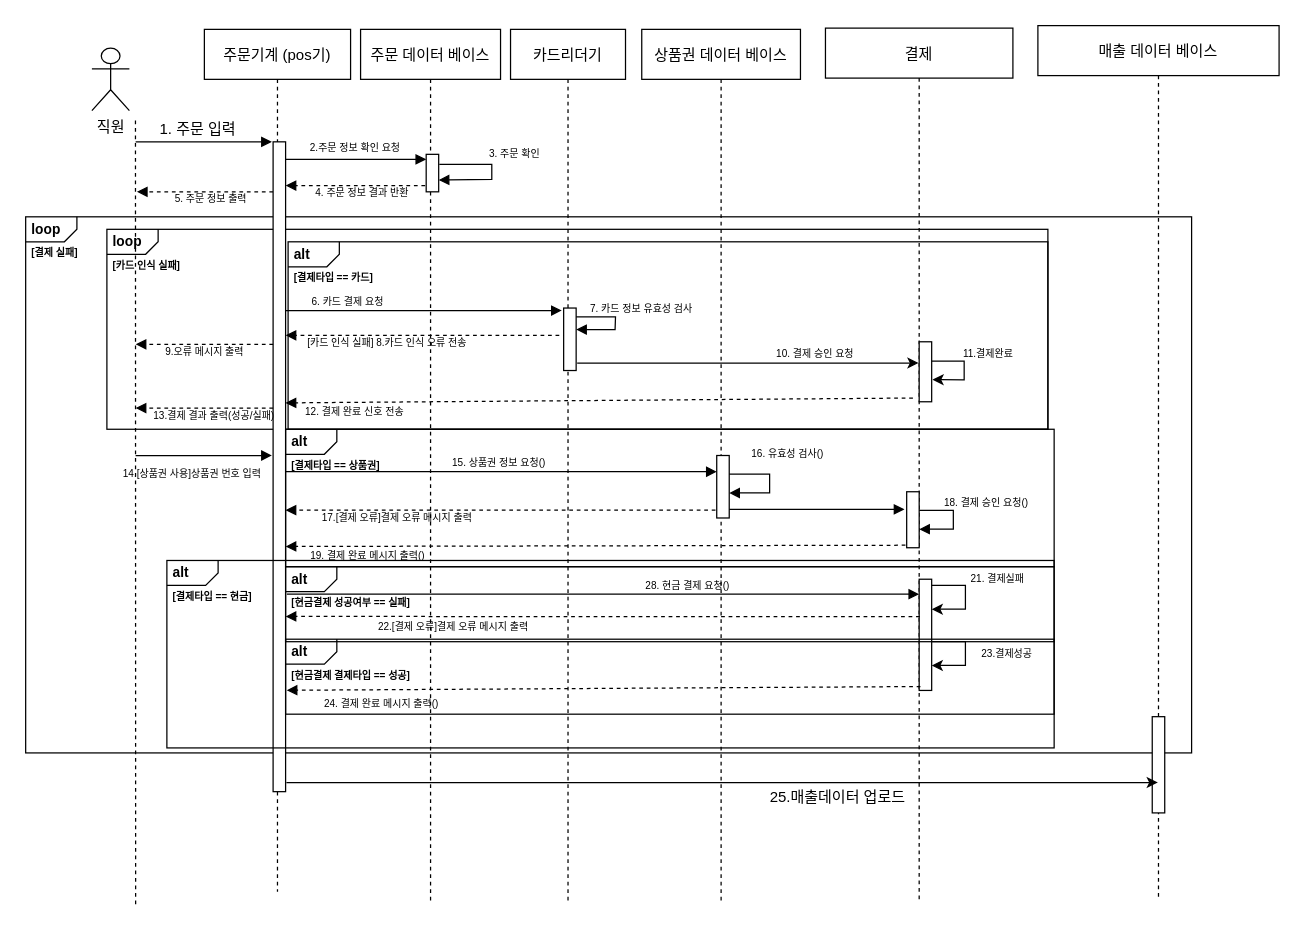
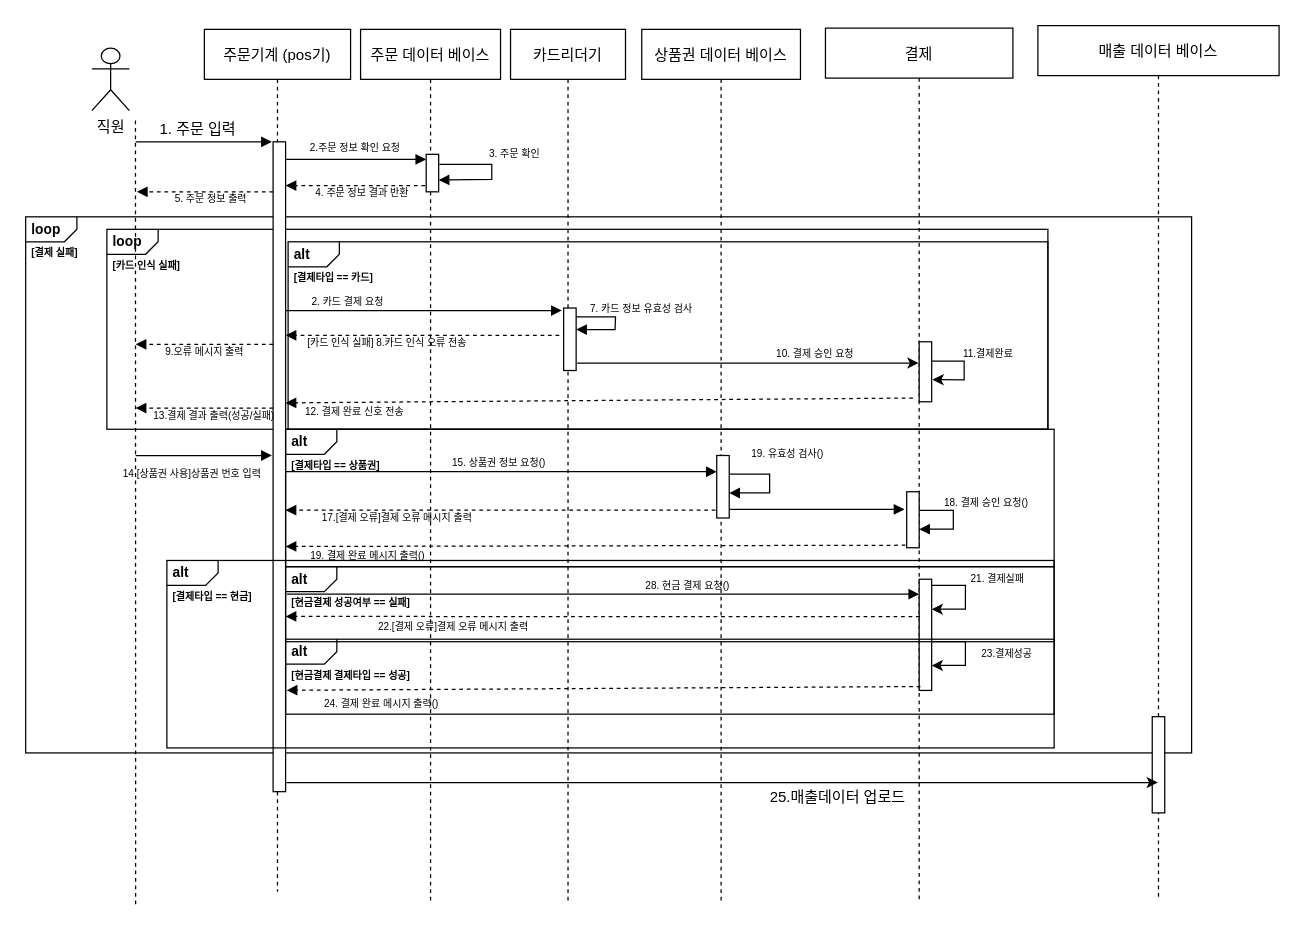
node "6. 카드 결제 요청": label "6. 카드 결제 요청" -> "2. 카드 결제 요청"
node "16. 유효성 검사()": label "16. 유효성 검사()" -> "19. 유효성 검사()"
